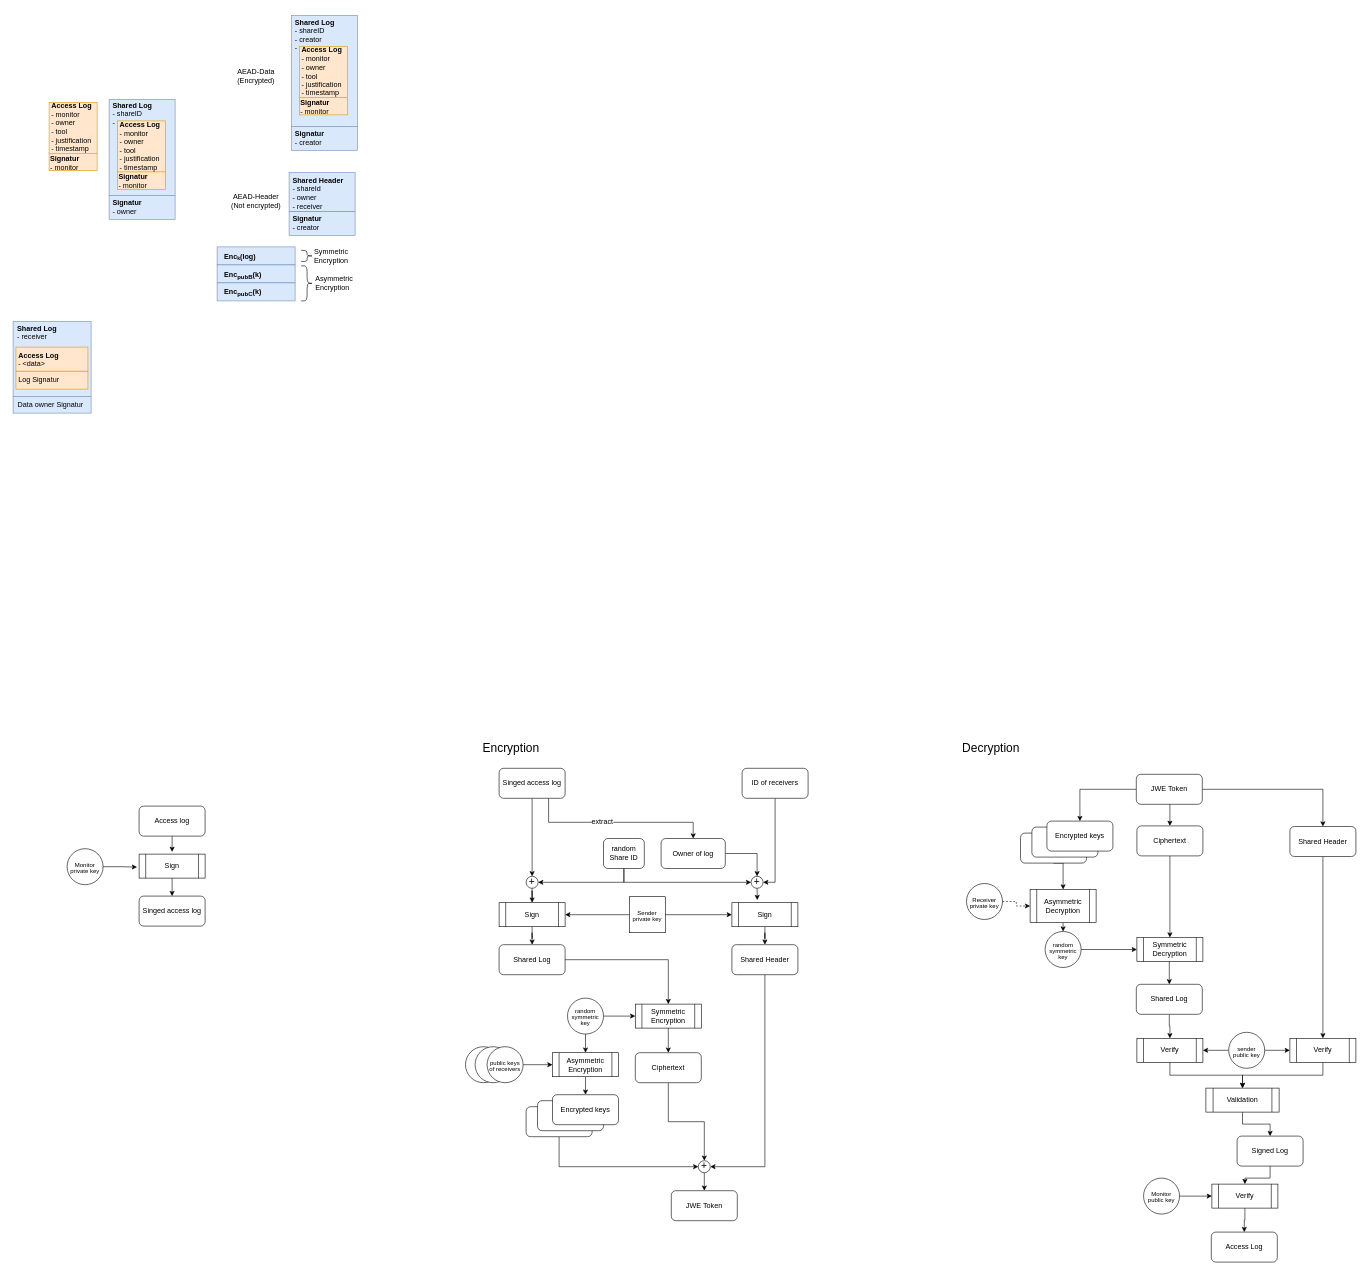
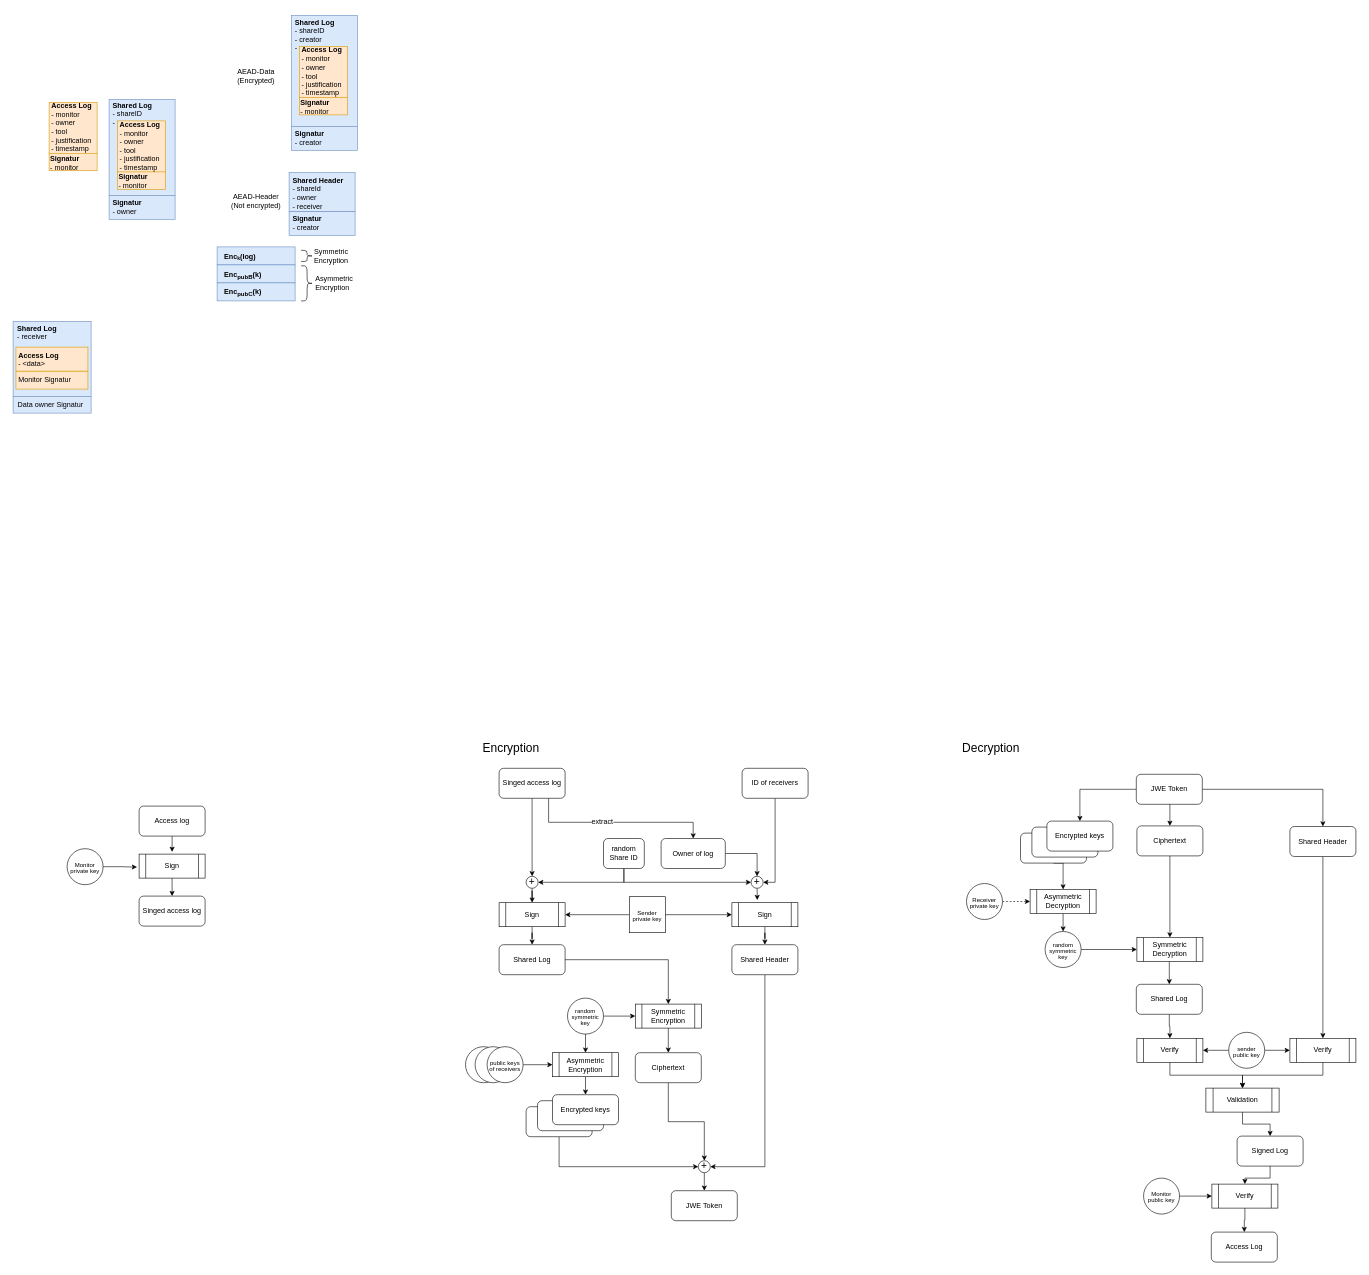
node "Log Signatur": label "Log Signatur" -> "Monitor Signatur"
node "Asymmetric Decryption": size 66x33 -> 66x24
